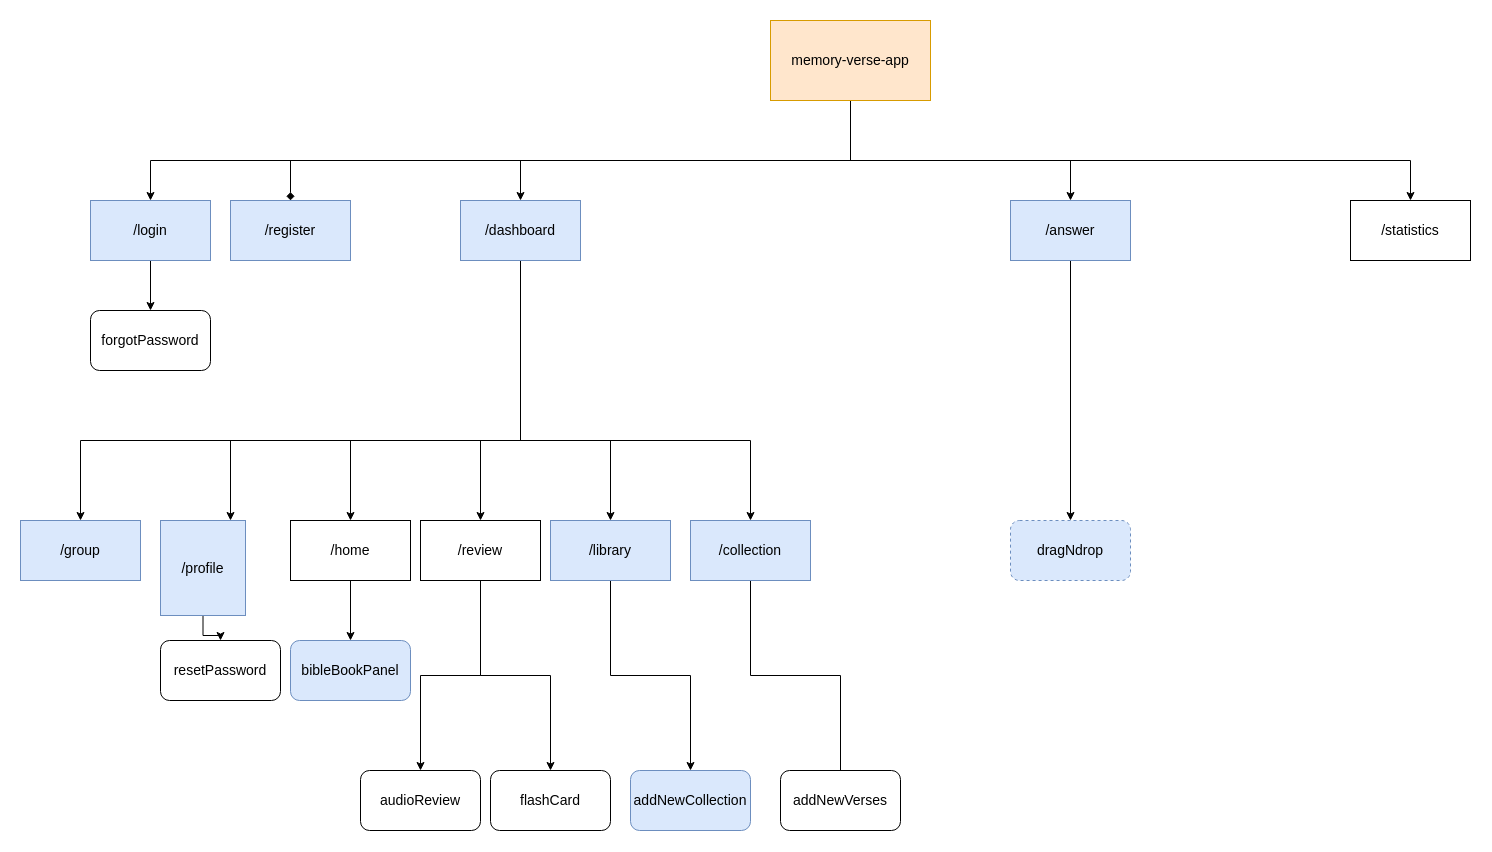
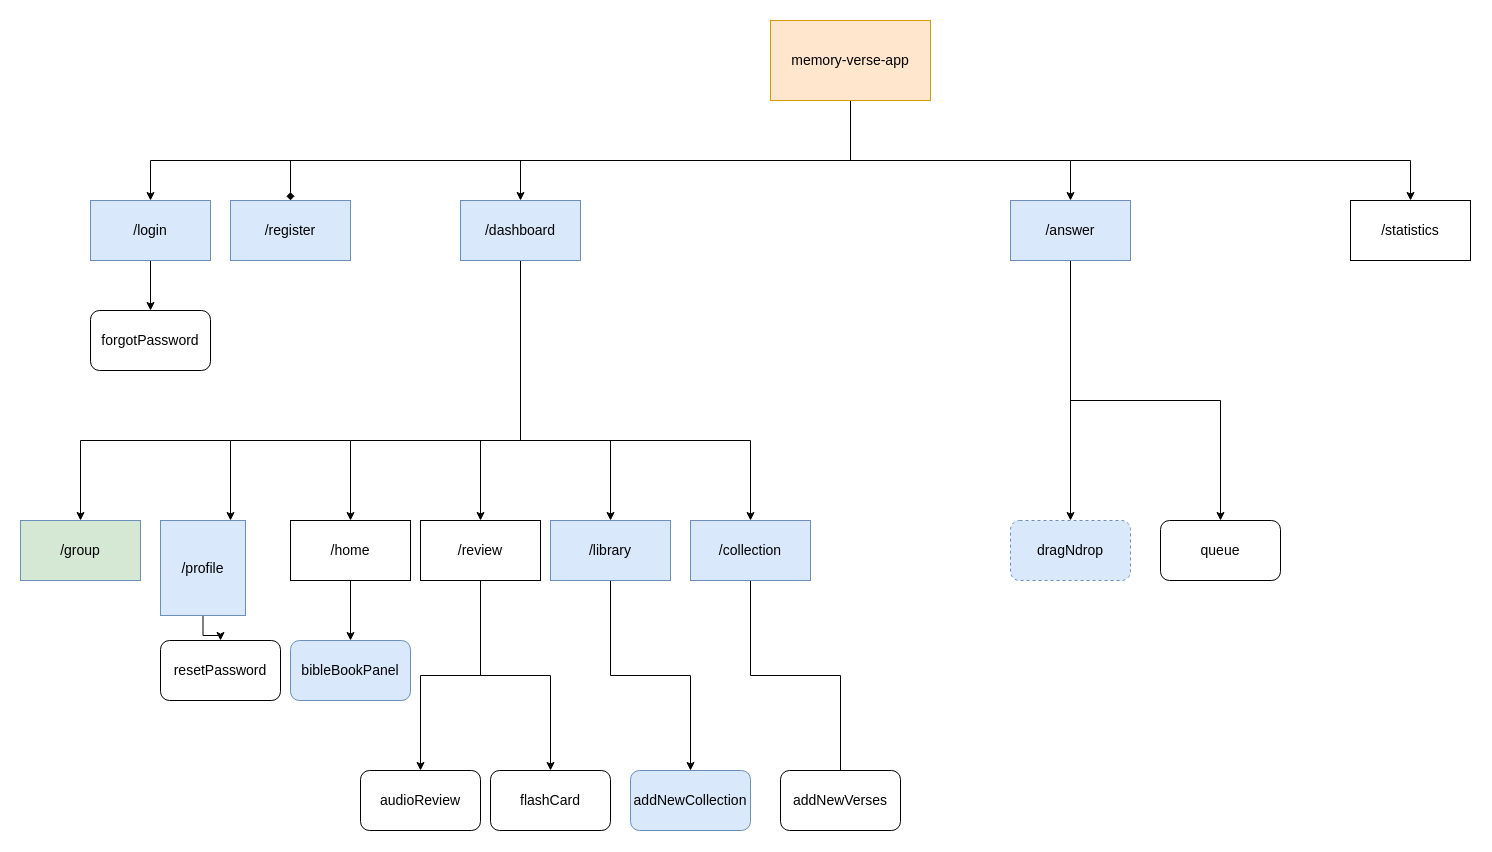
edge "/answer" -> "queue": added
node "/group": fillcolor #dae8fc -> #d5e8d4
node "queue": added
